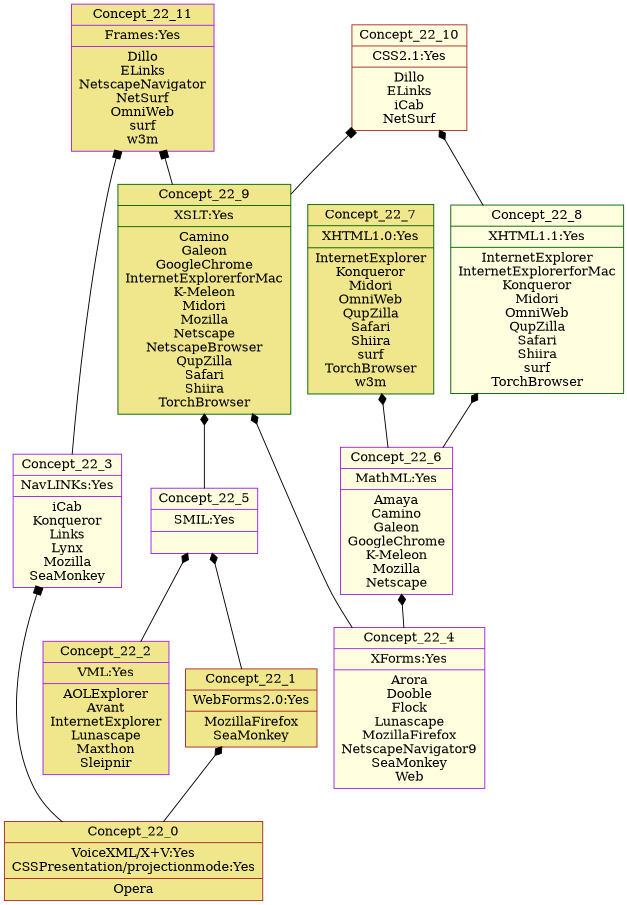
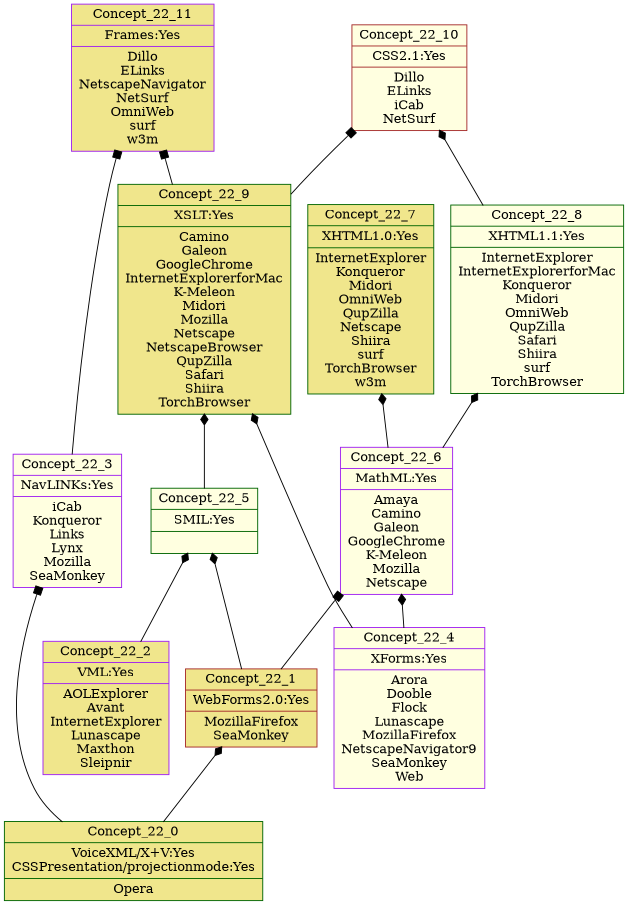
node "Concept_22_7": text "Safari" -> "Netscape"
node "Concept_22_5": color purple -> darkgreen
edge "Concept_22_1" -> "Concept_22_6": added
node "Concept_22_0": color brown -> darkgreen
